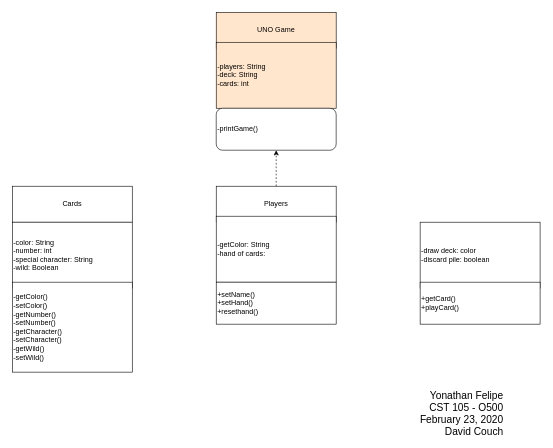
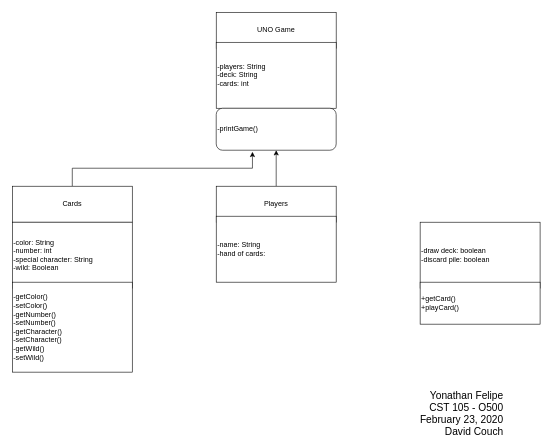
node "UNO Game": fillcolor #ffe6cc -> #ffffff
node "-players: String -deck: String -cards: int": fillcolor #ffe6cc -> #ffffff
edge "Cards" -> "-printGame()": added
edge "Players" -> "-printGame()": style dashed -> solid
node "-getColor: String -hand of cards:": label "-getColor: String -hand of cards:" -> "-name: String -hand of cards:"
node "-draw deck: color -discard pile: boolean": label "-draw deck: color -discard pile: boolean" -> "-draw deck: boolean -discard pile: boolean"
node "+setName() +setHand() +resethand()": removed
